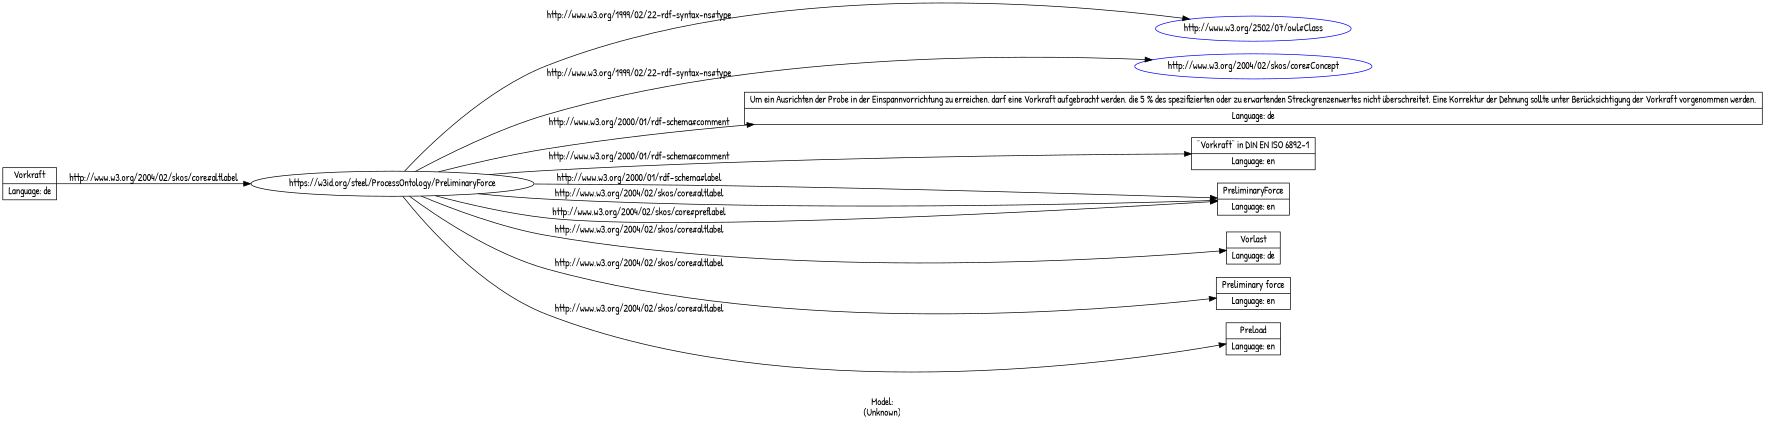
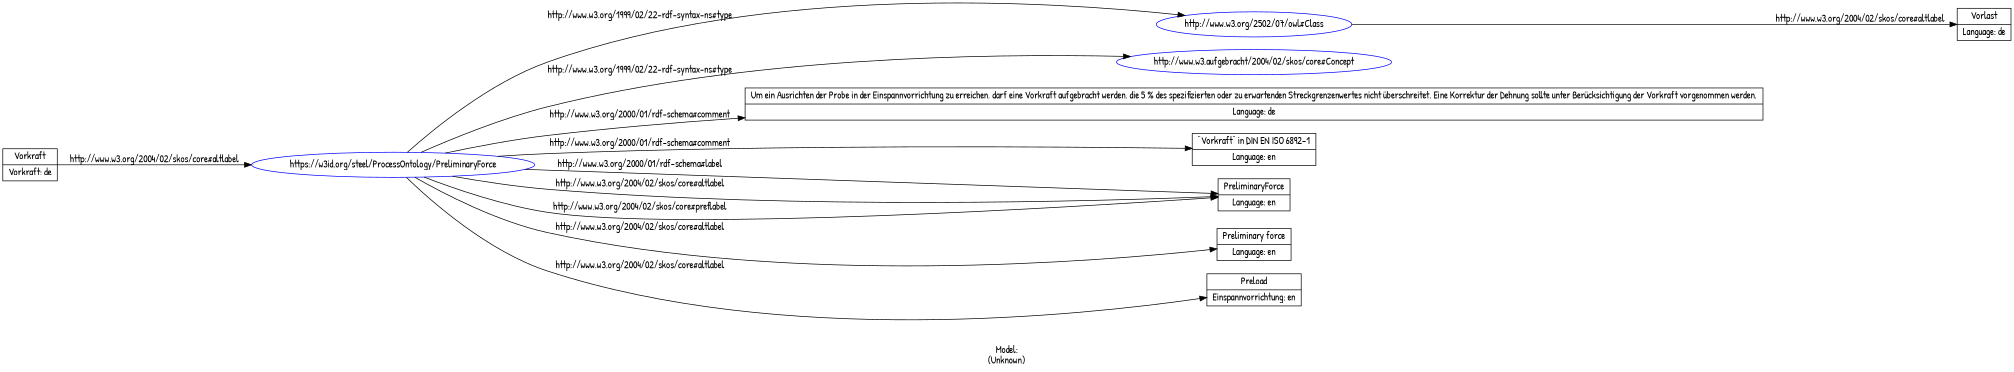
node "http://www.w3.org/2004/02/skos/core#Concept": label "http://www.w3.org/2004/02/skos/core#Concept" -> "http://www.w3.aufgebracht/2004/02/skos/core#Concept"
node "https://w3id.org/steel/ProcessOntology/PreliminaryForce": color black -> blue
node "Vorkraft": text "Language: de" -> "Vorkraft: de"
edge "https://w3id.org/steel/ProcessOntology/PreliminaryForce" -> "Vorlast": now "http://www.w3.org/2502/07/owl#Class" -> "Vorlast"
node "Preload": text "Language: en" -> "Einspannvorrichtung: en"
